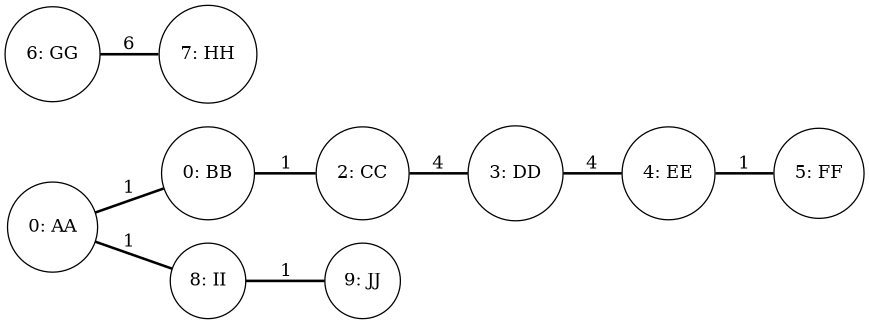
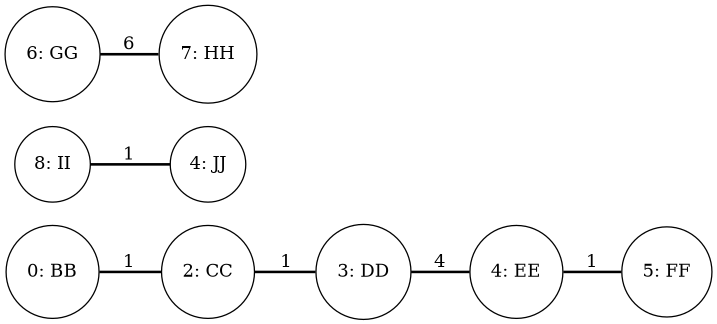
edge "2: CC" -- "3: DD": label "4" -> "1"
node "0: AA": removed
node "9: JJ": label "9: JJ" -> "4: JJ"
